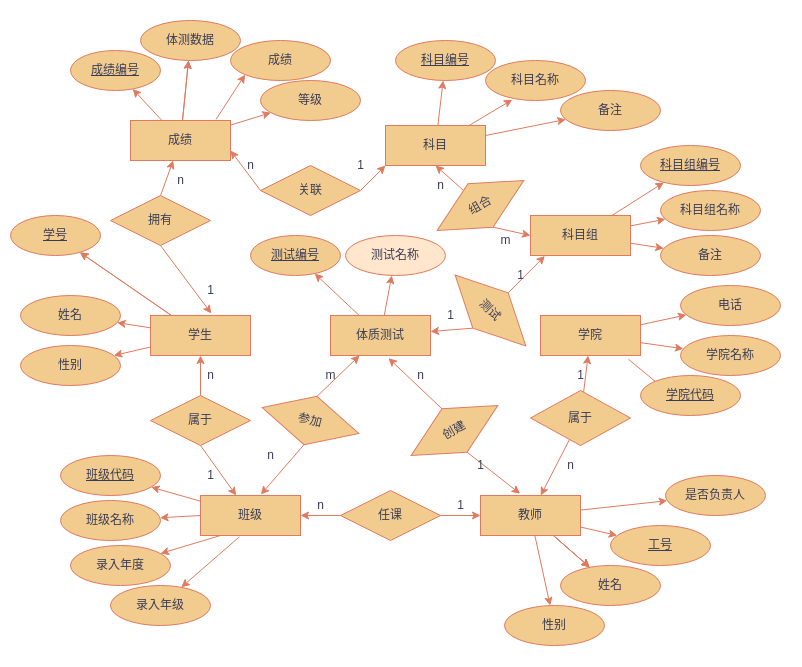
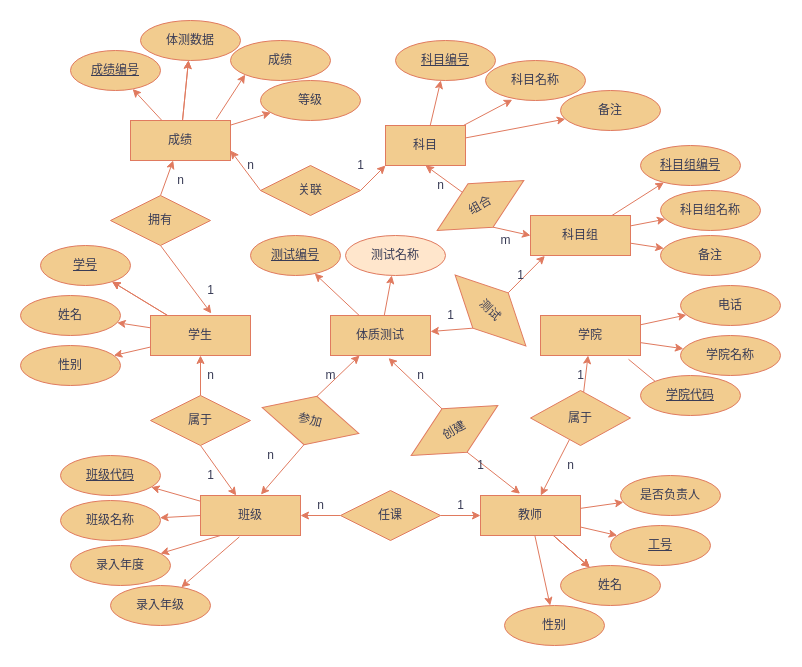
node "科目": size 100x40 -> 80x40
node "学号": moved (56, 236) -> (86, 266)
node "是否负责人": moved (716, 496) -> (671, 496)
